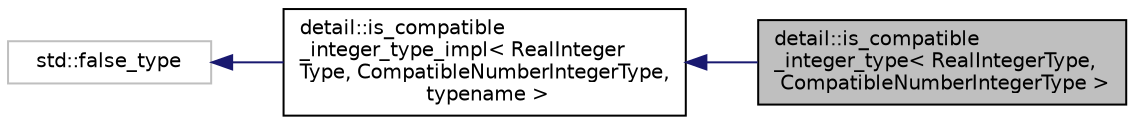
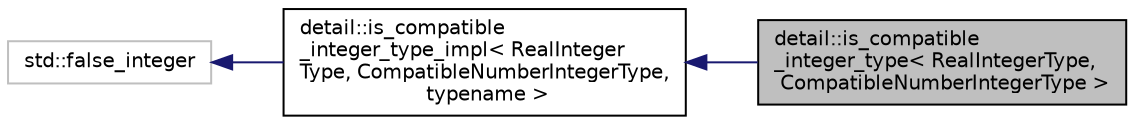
node "std::false_type": label "std::false_type" -> "std::false_integer"
